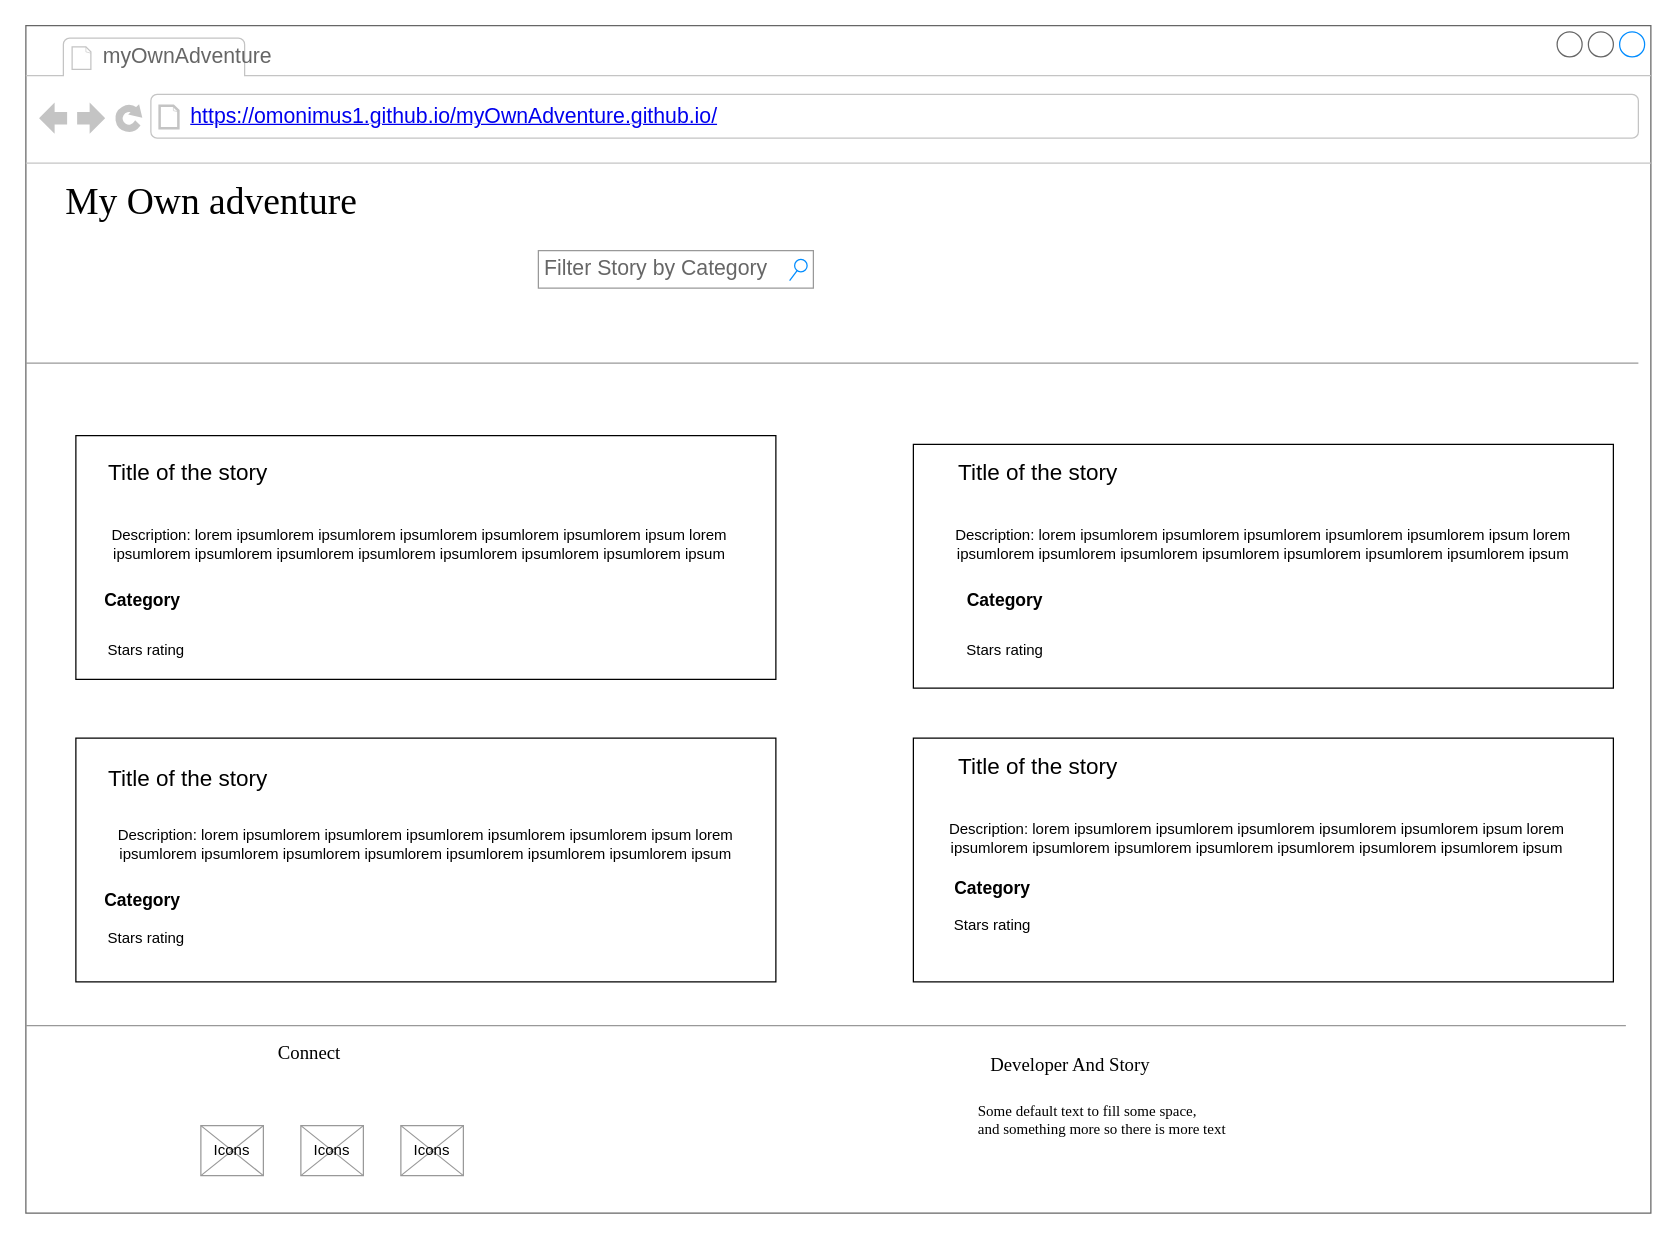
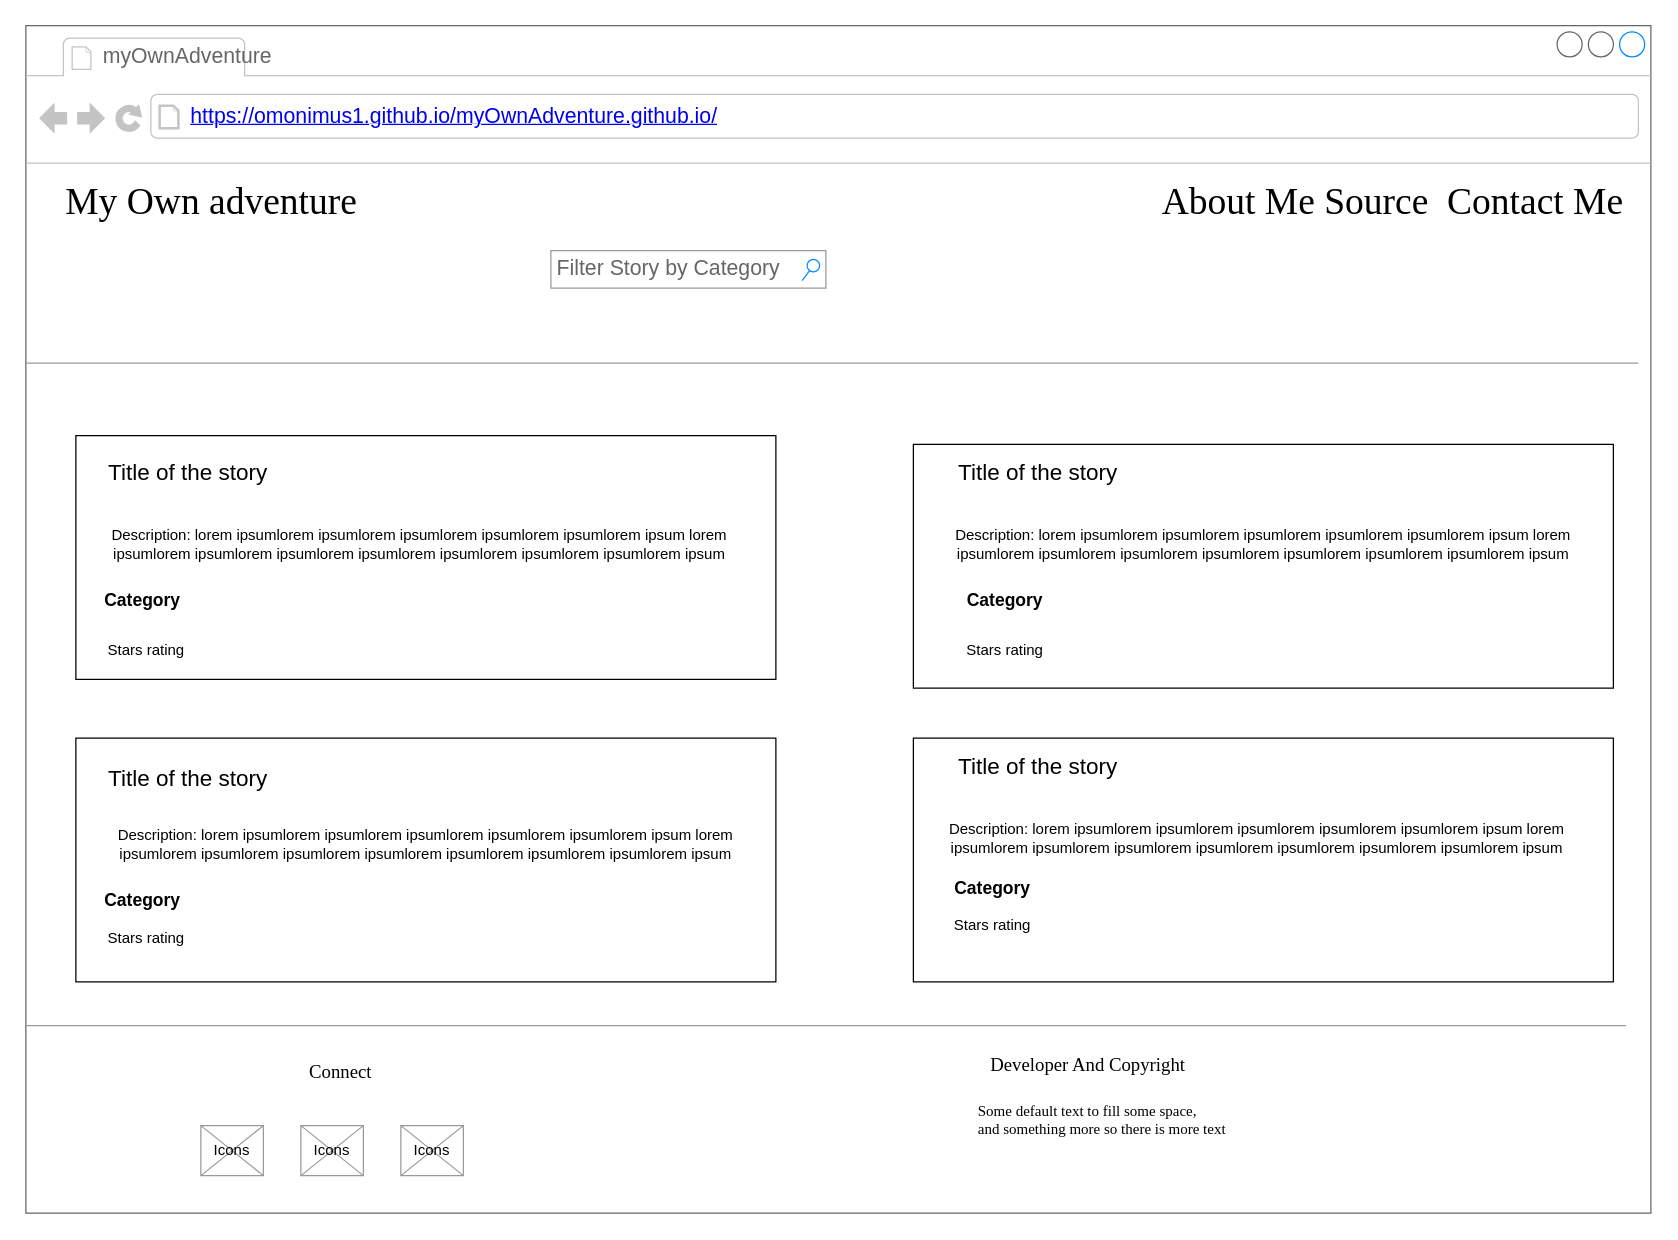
node "About Me Source Contact Me": added
node "Filter Story by Category": moved (676, 269) -> (688, 269)
node "Connect": moved (319, 1057) -> (351, 1076)
node "Developer And Story": label "Developer And Story" -> "Developer And Copyright"
